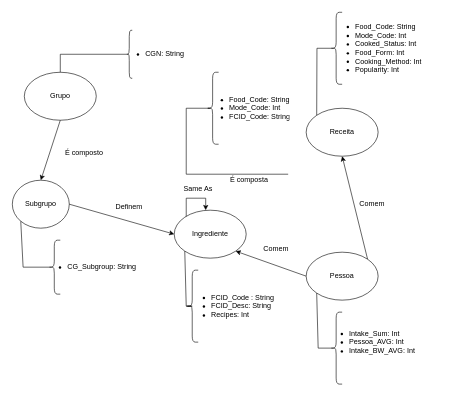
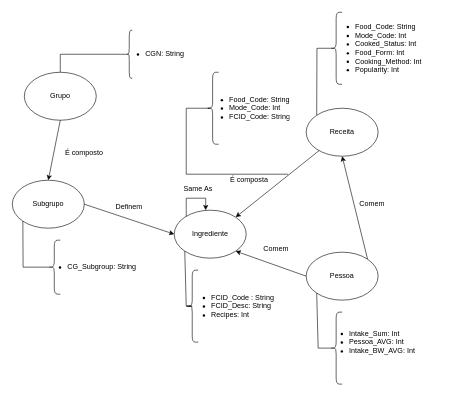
edge "Receita" -> "Ingrediente": added
node "Subgrupo": size 57x48 -> 72x48
